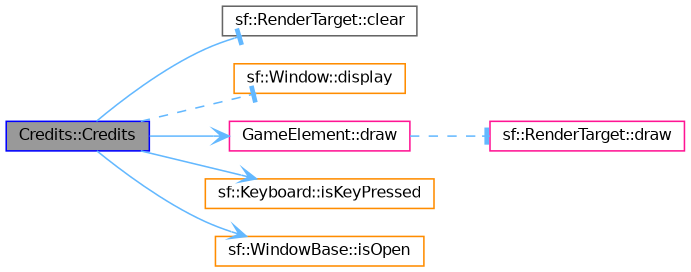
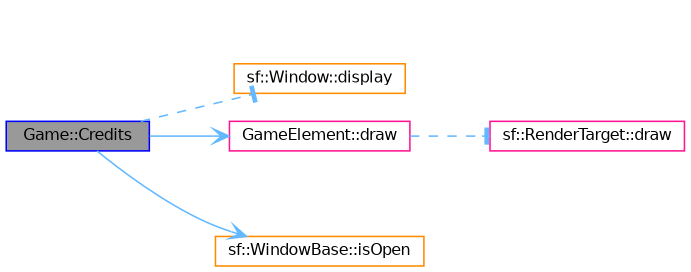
node "sf::RenderTarget::clear": removed
node "Credits::Credits": label "Credits::Credits" -> "Game::Credits"
node "sf::Keyboard::isKeyPressed": removed
